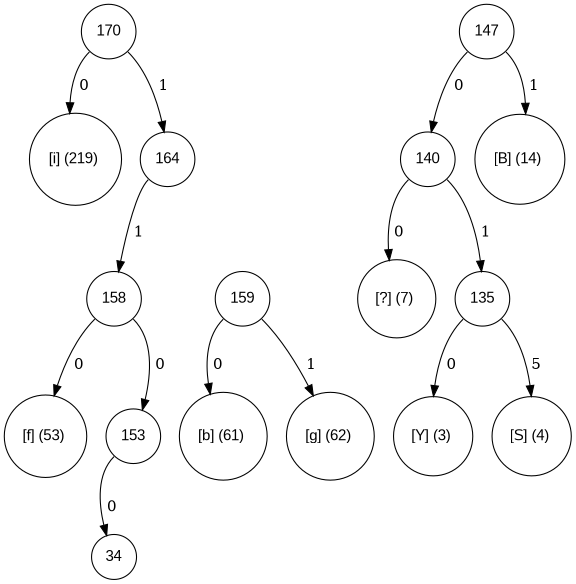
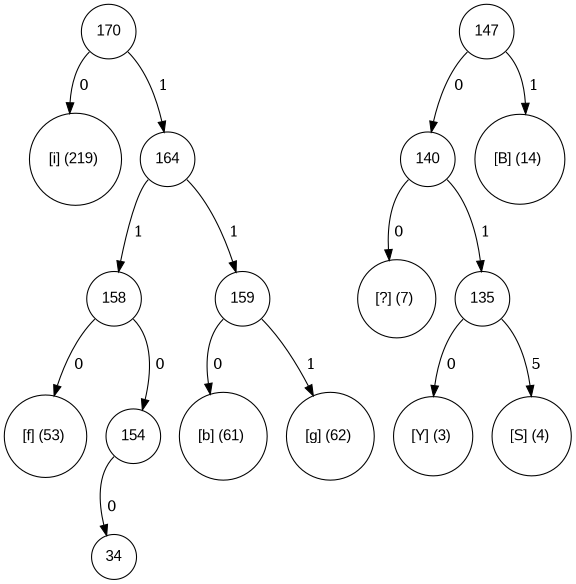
edge "164" -> "159": added, label "1"
node "153": label "153" -> "154"
